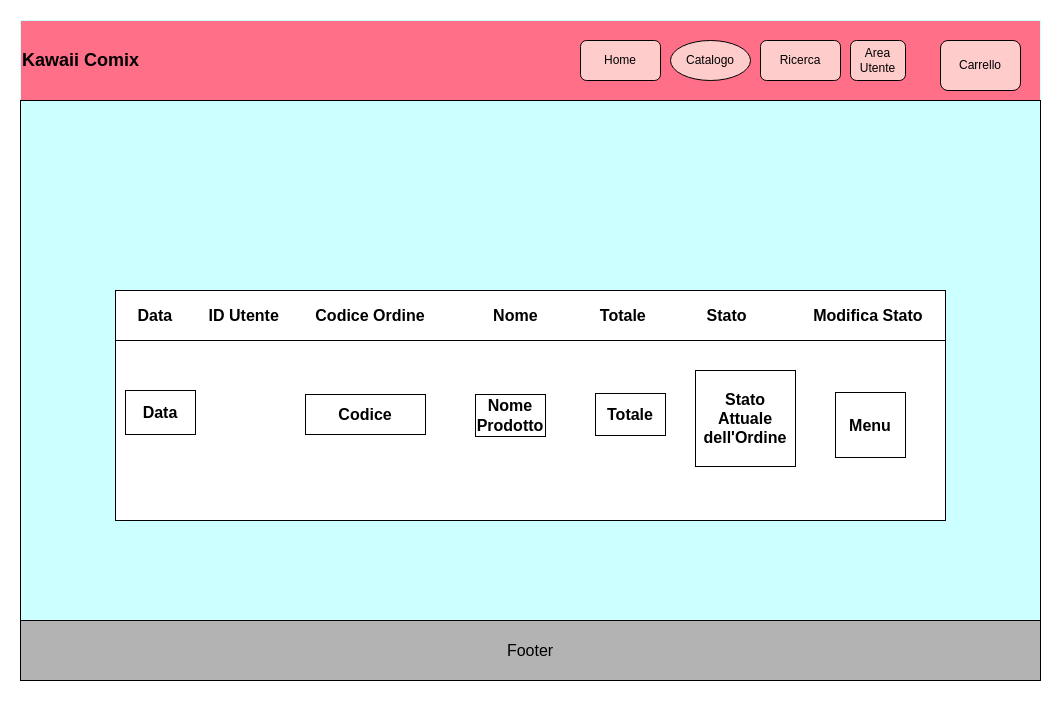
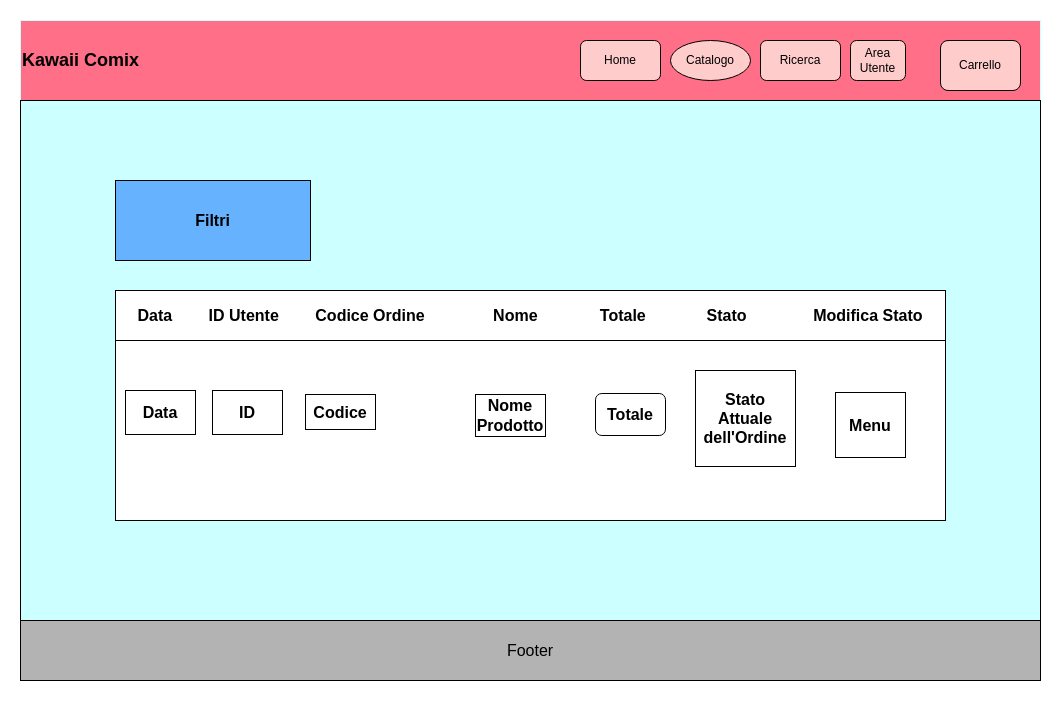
node "Filtri": added
node "ID": added
node "Codice": size 120x40 -> 70x35
node "Totale": shape rectangle -> rounded rectangle
